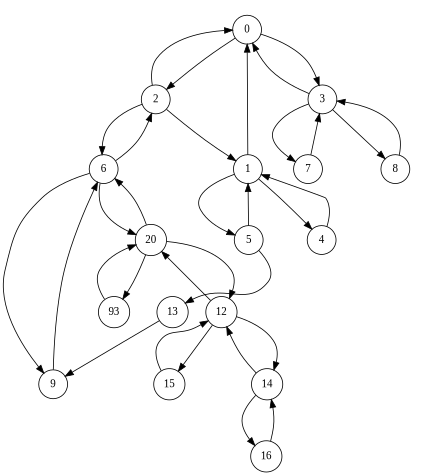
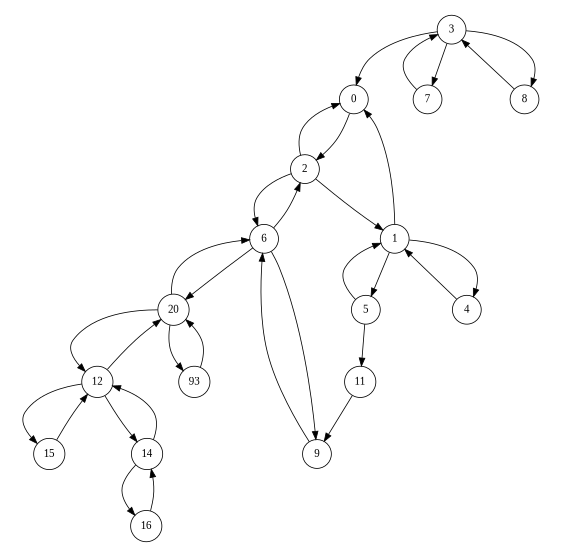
edge "0" -> "3": removed
node "13": label "13" -> "11"
